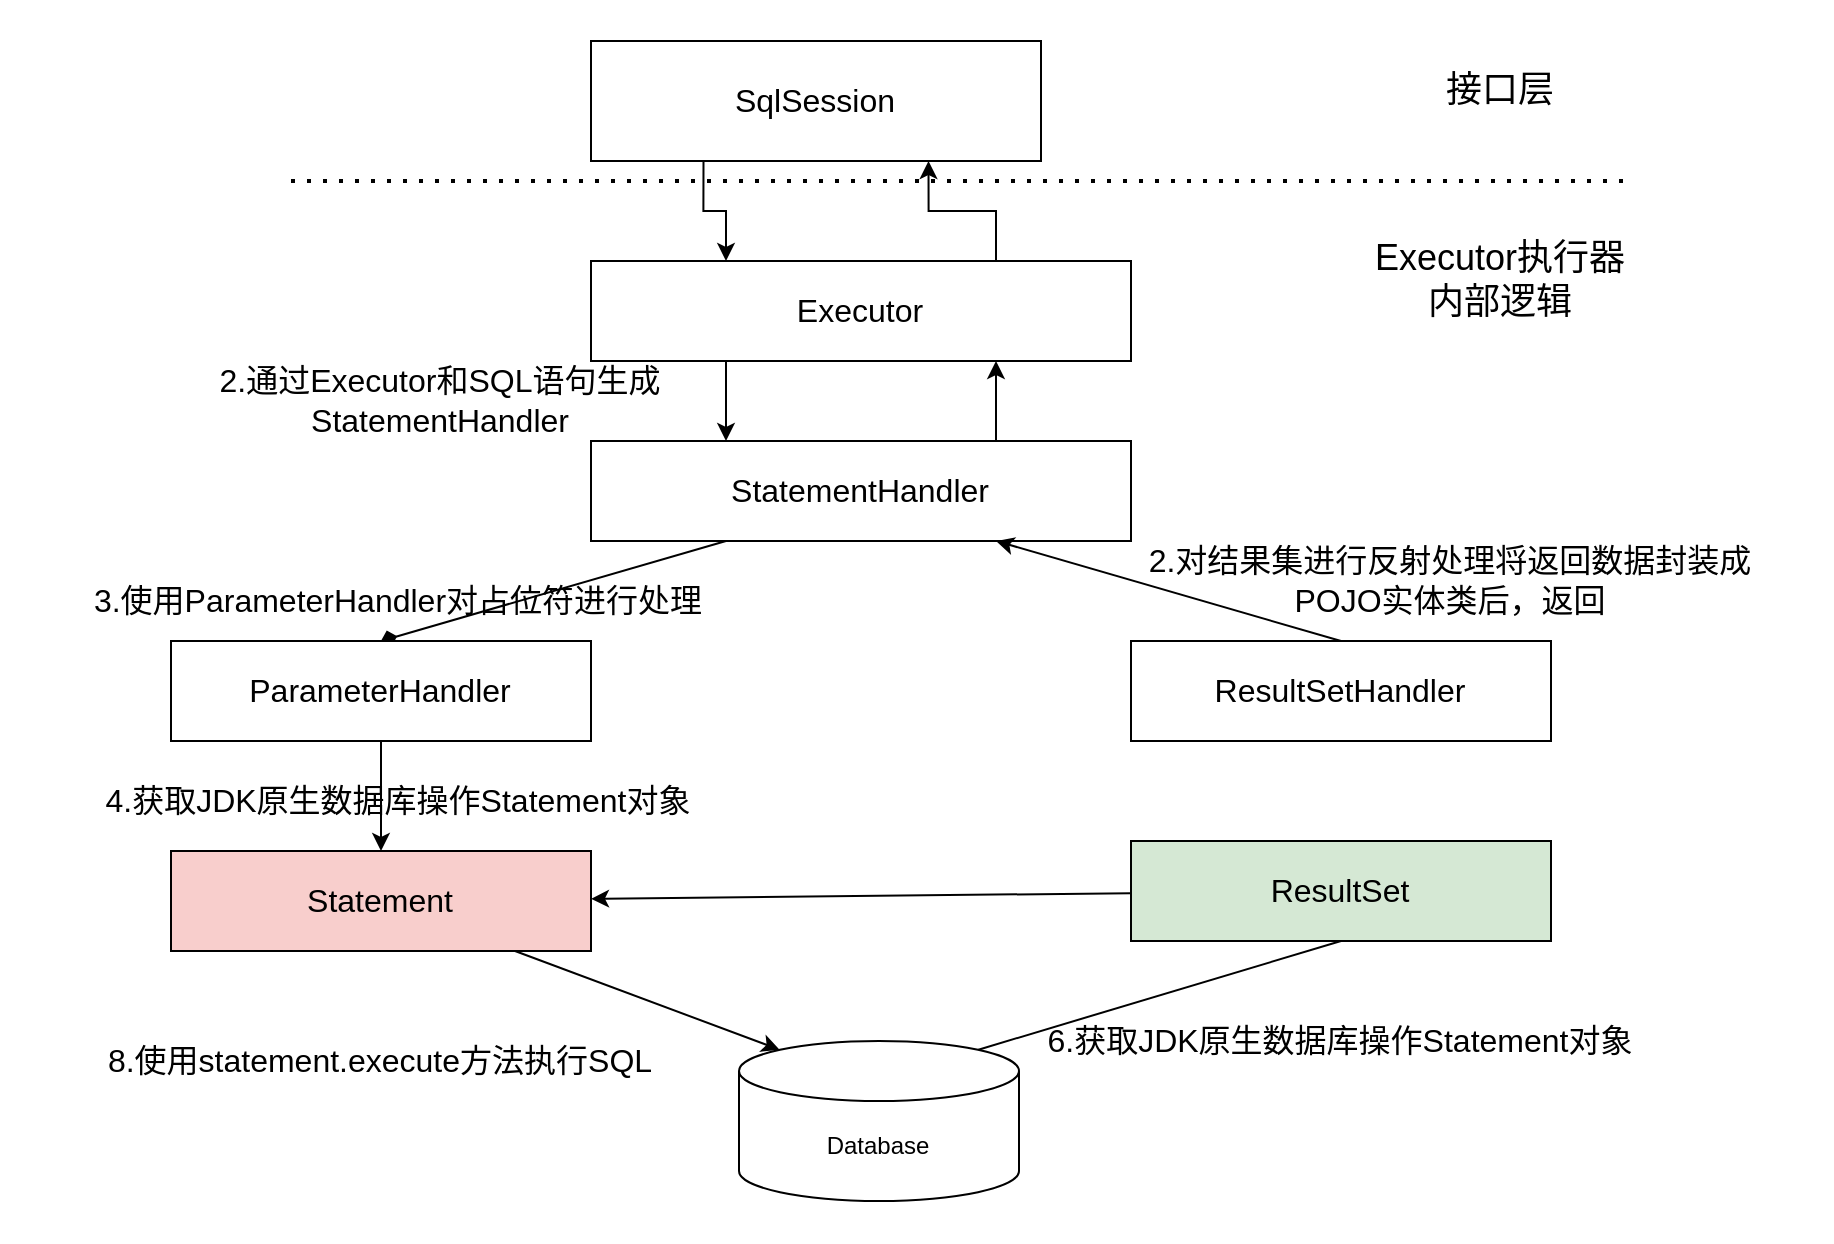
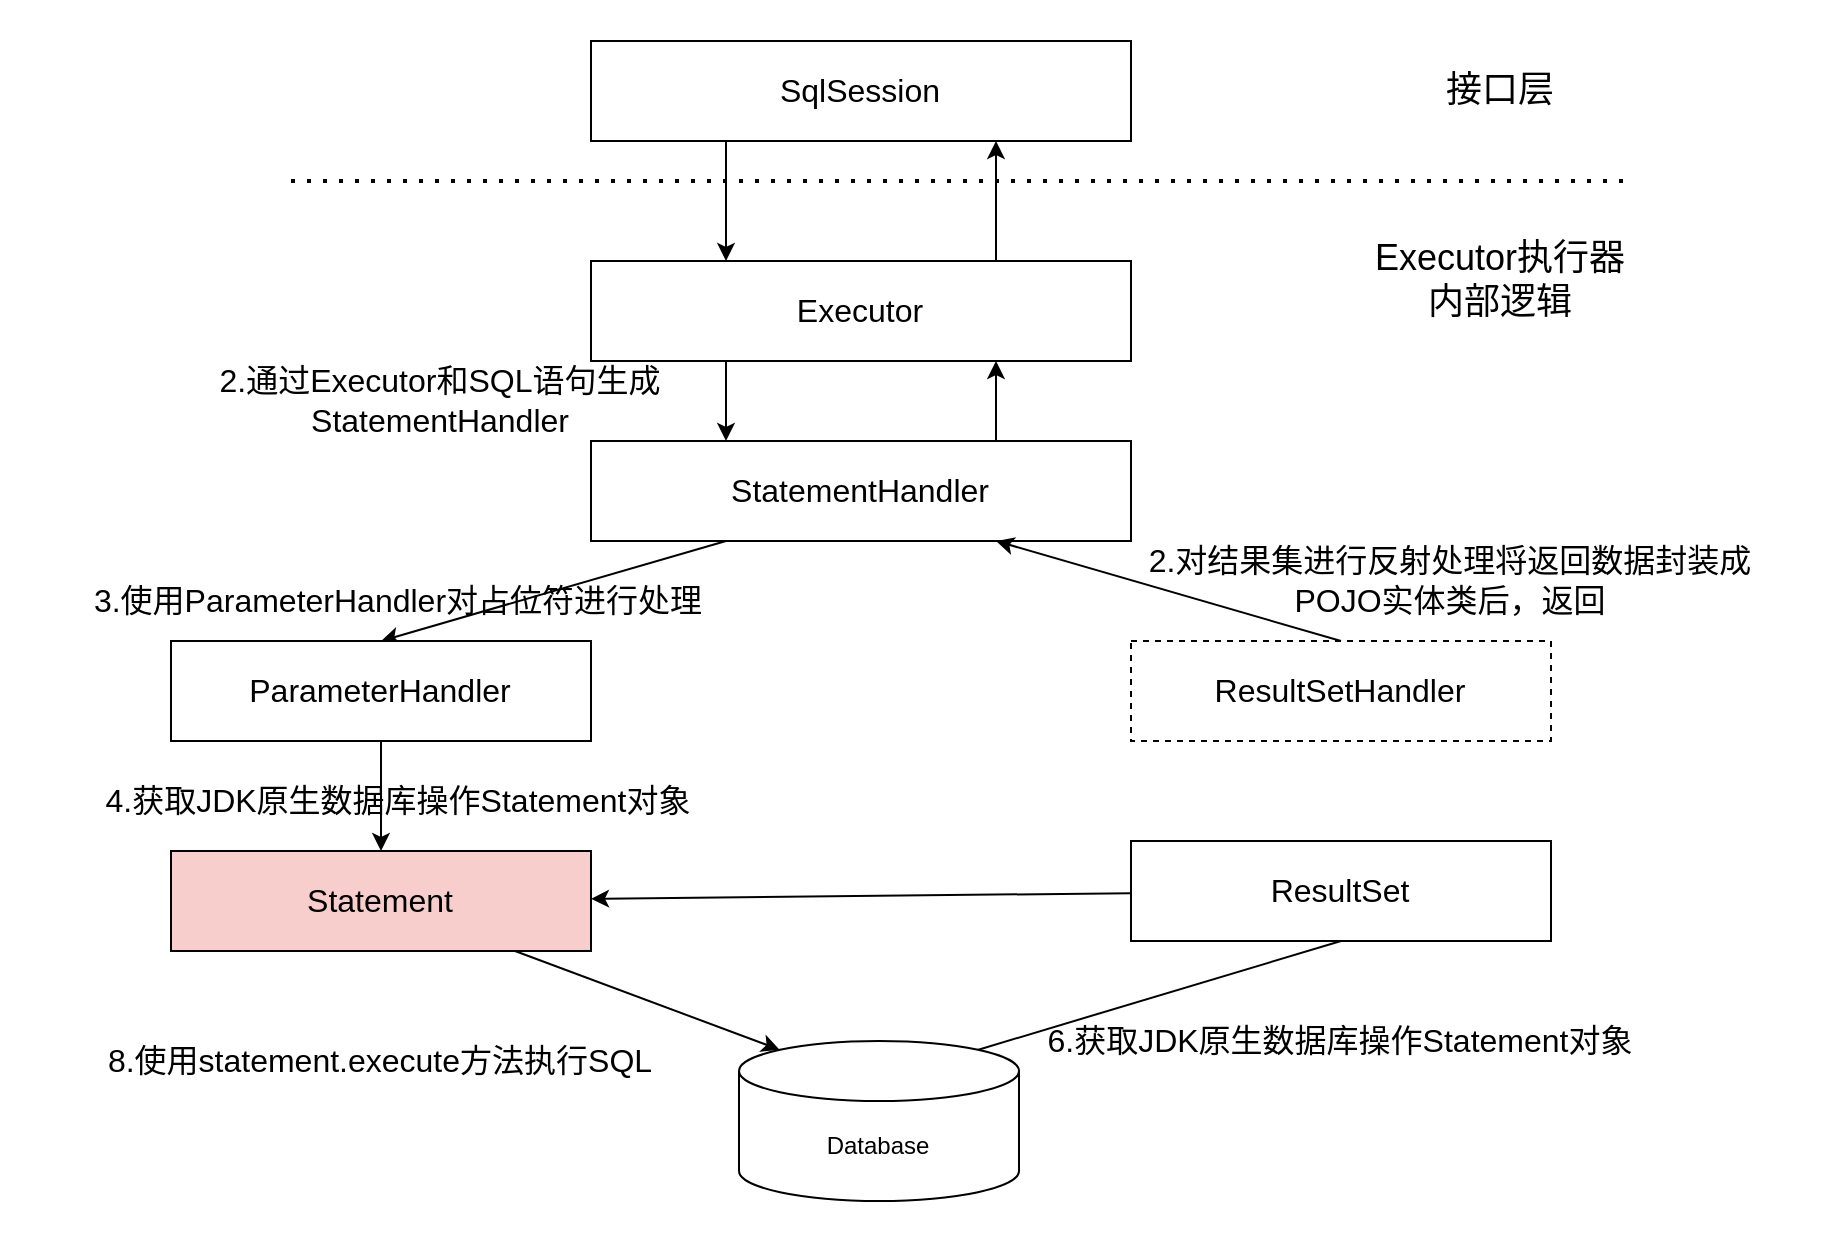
node "SqlSession": size 450x120 -> 540x100
edge "StatementHandler" -> "ParameterHandler": arrowhead diamond -> classic
node "ResultSetHandler": style solid -> dashed
node "ResultSet": fillcolor #d5e8d4 -> #ffffff
